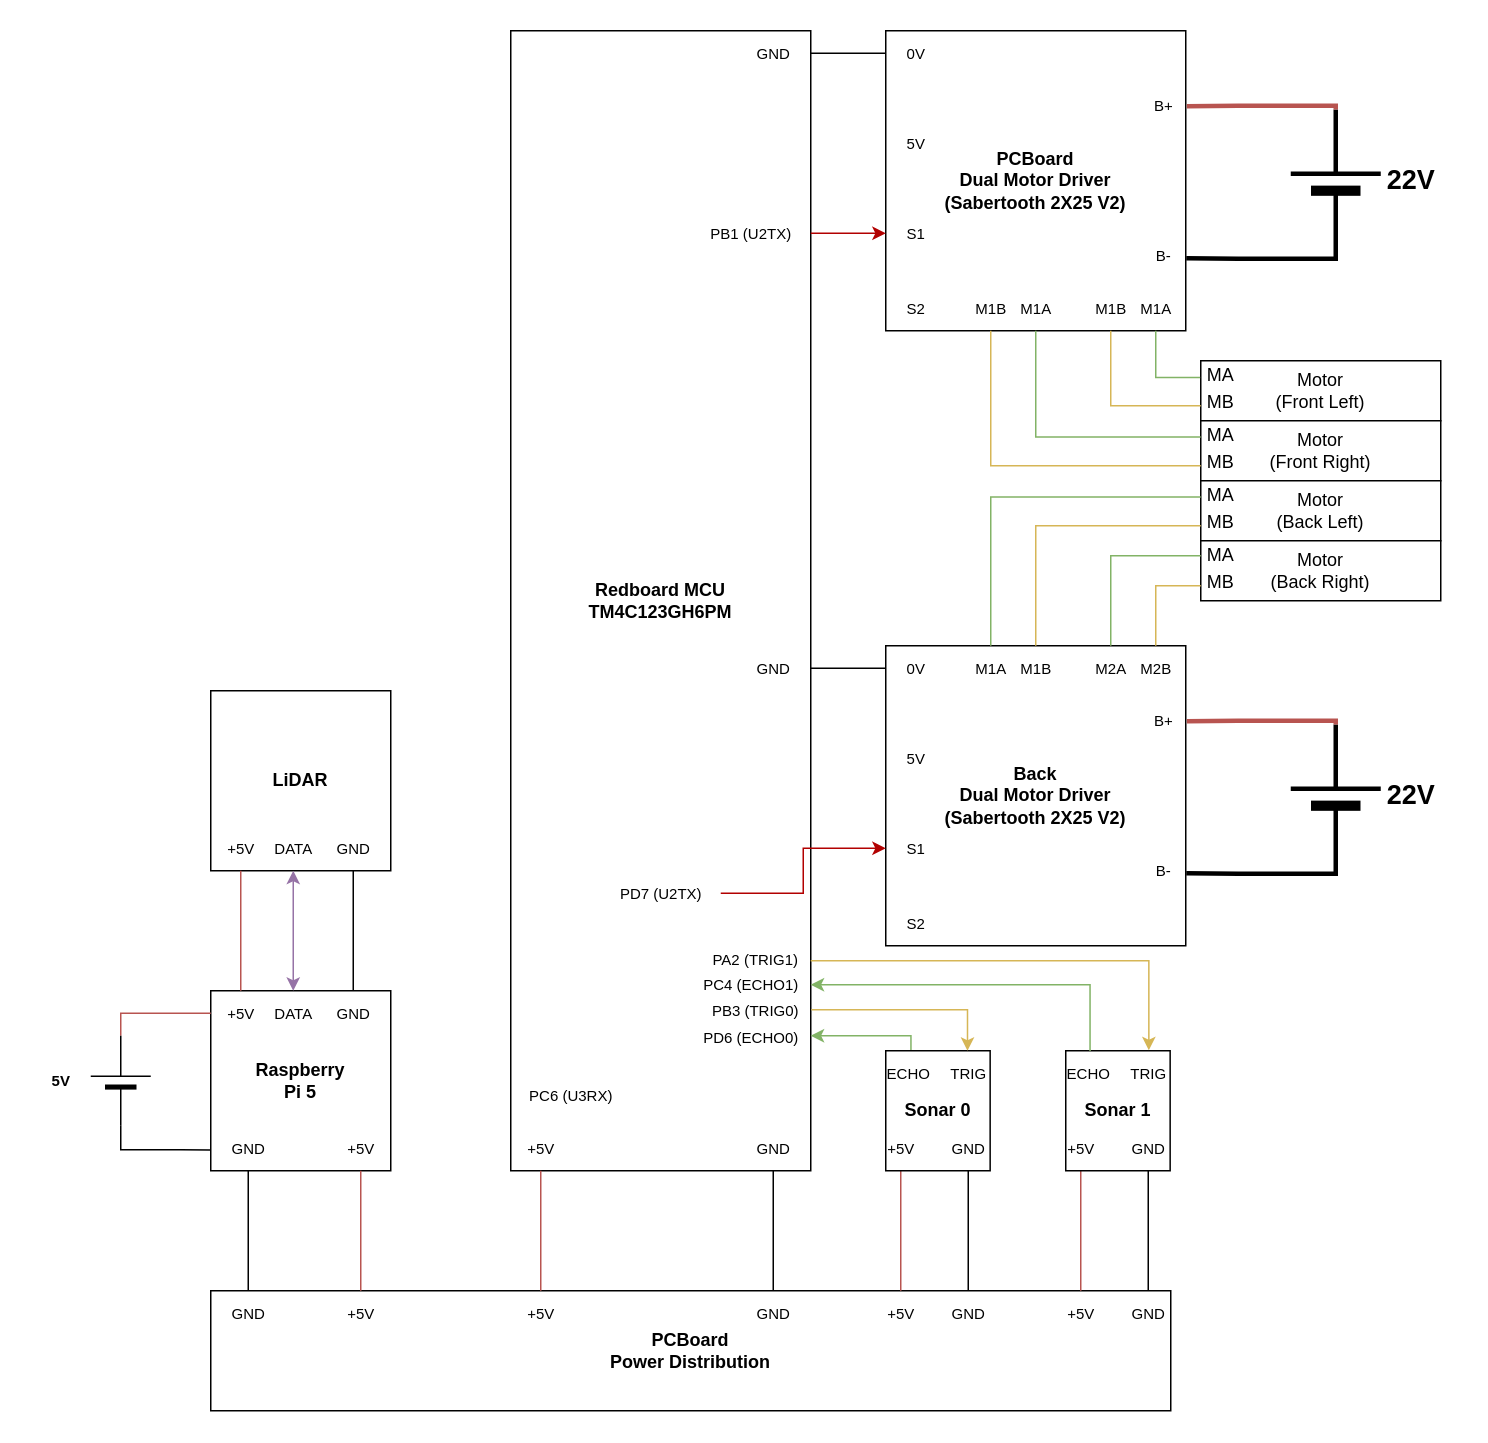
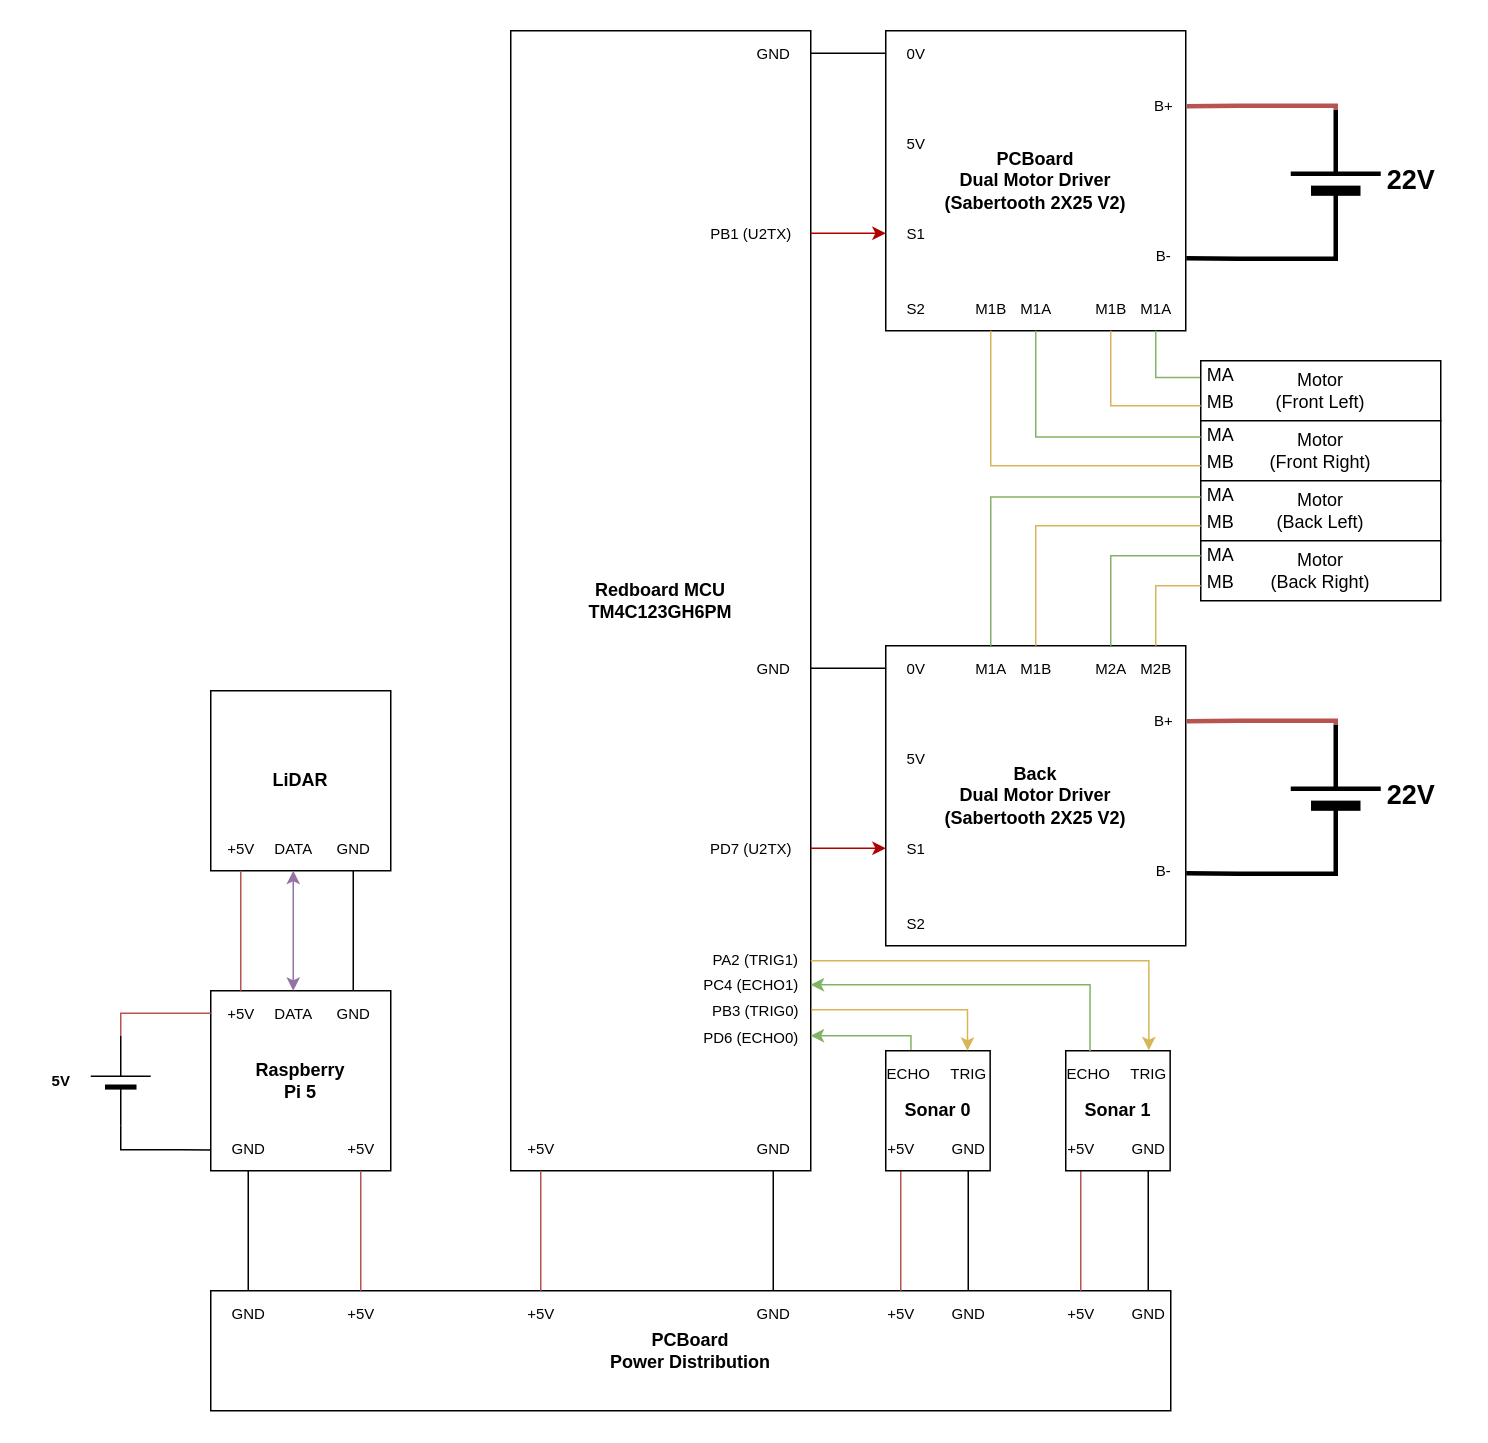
node "PD7 (U2TX)": moved (661, 893) -> (751, 848)
node "PC6 (U3RX)": removed
